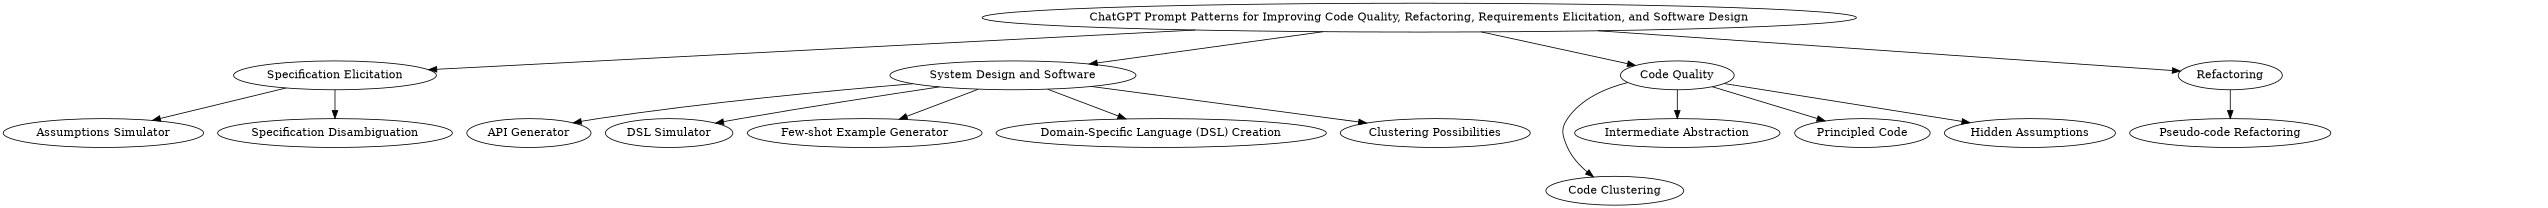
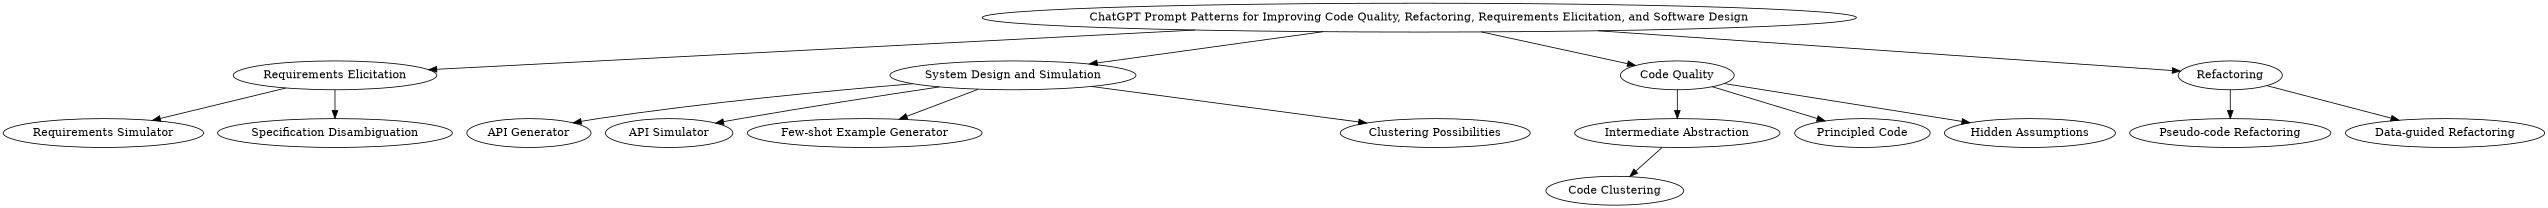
node "Specification Elicitation": label "Specification Elicitation" -> "Requirements Elicitation"
node "System Design and Software": label "System Design and Software" -> "System Design and Simulation"
edge "Code Quality" -> "Code Clustering": now "Intermediate Abstraction" -> "Code Clustering"
node "Assumptions Simulator": label "Assumptions Simulator" -> "Requirements Simulator"
node "DSL Simulator": label "DSL Simulator" -> "API Simulator"
node "Domain-Specific Language (DSL) Creation": removed
node "Data-guided Refactoring": added
